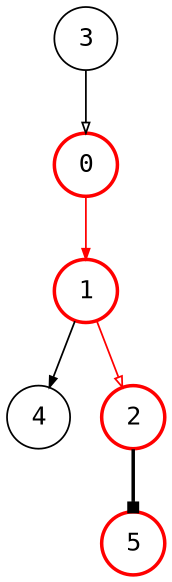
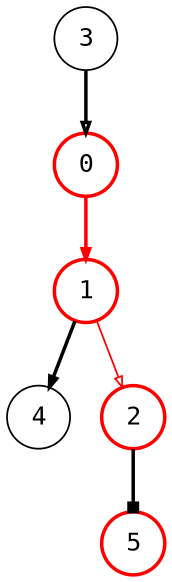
edge "3" -> "0": style solid -> bold
edge "0" -> "1": style solid -> bold
edge "1" -> "4": style solid -> bold
